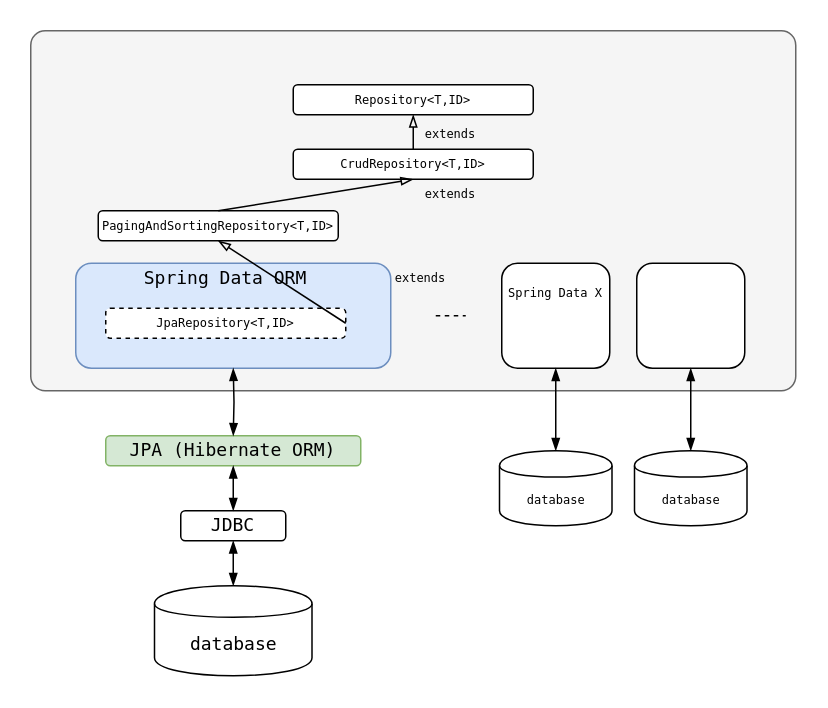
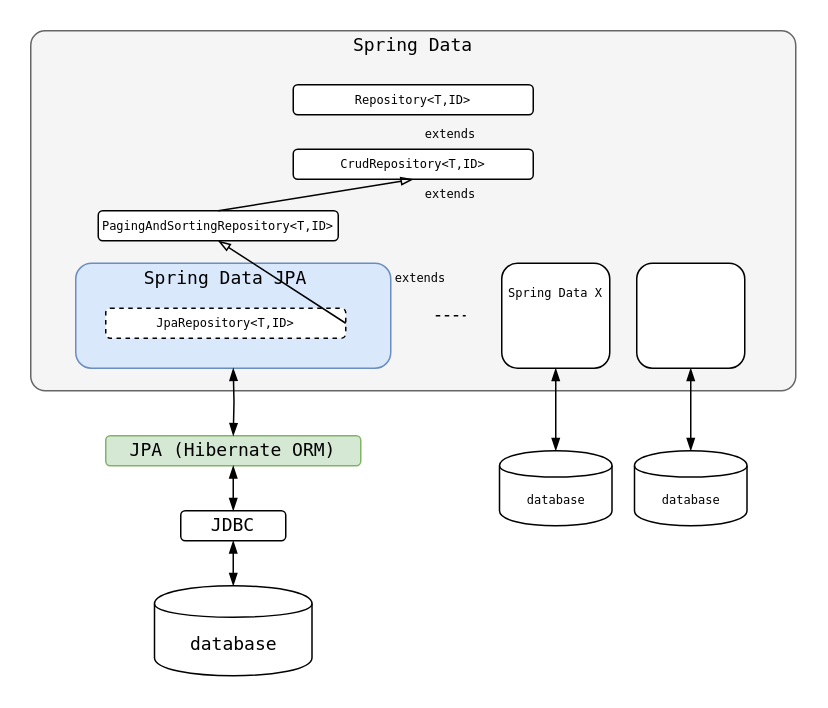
node "Spring Data": added
edge "CrudRepository<T,ID>" -> "Repository<T,ID>": removed
node "Spring Data ORM": label "Spring Data ORM" -> "Spring Data JPA"
